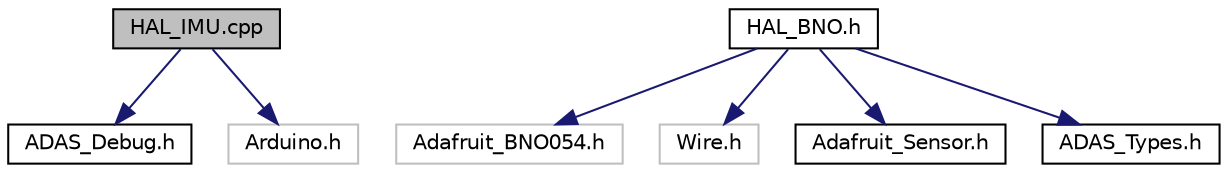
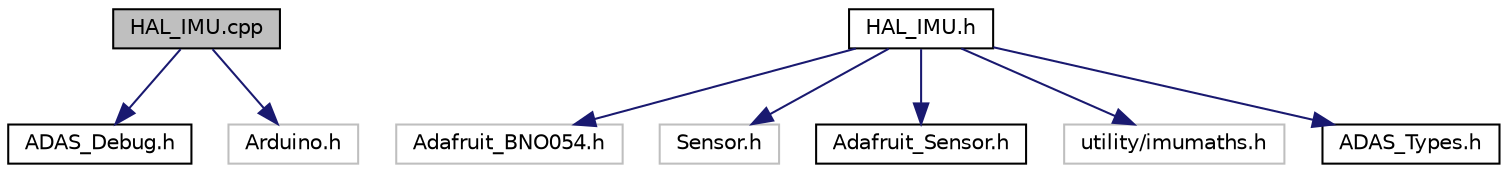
node "HAL_BNO.h": label "HAL_BNO.h" -> "HAL_IMU.h"
node "Wire.h": label "Wire.h" -> "Sensor.h"
node "utility/imumaths.h": added
